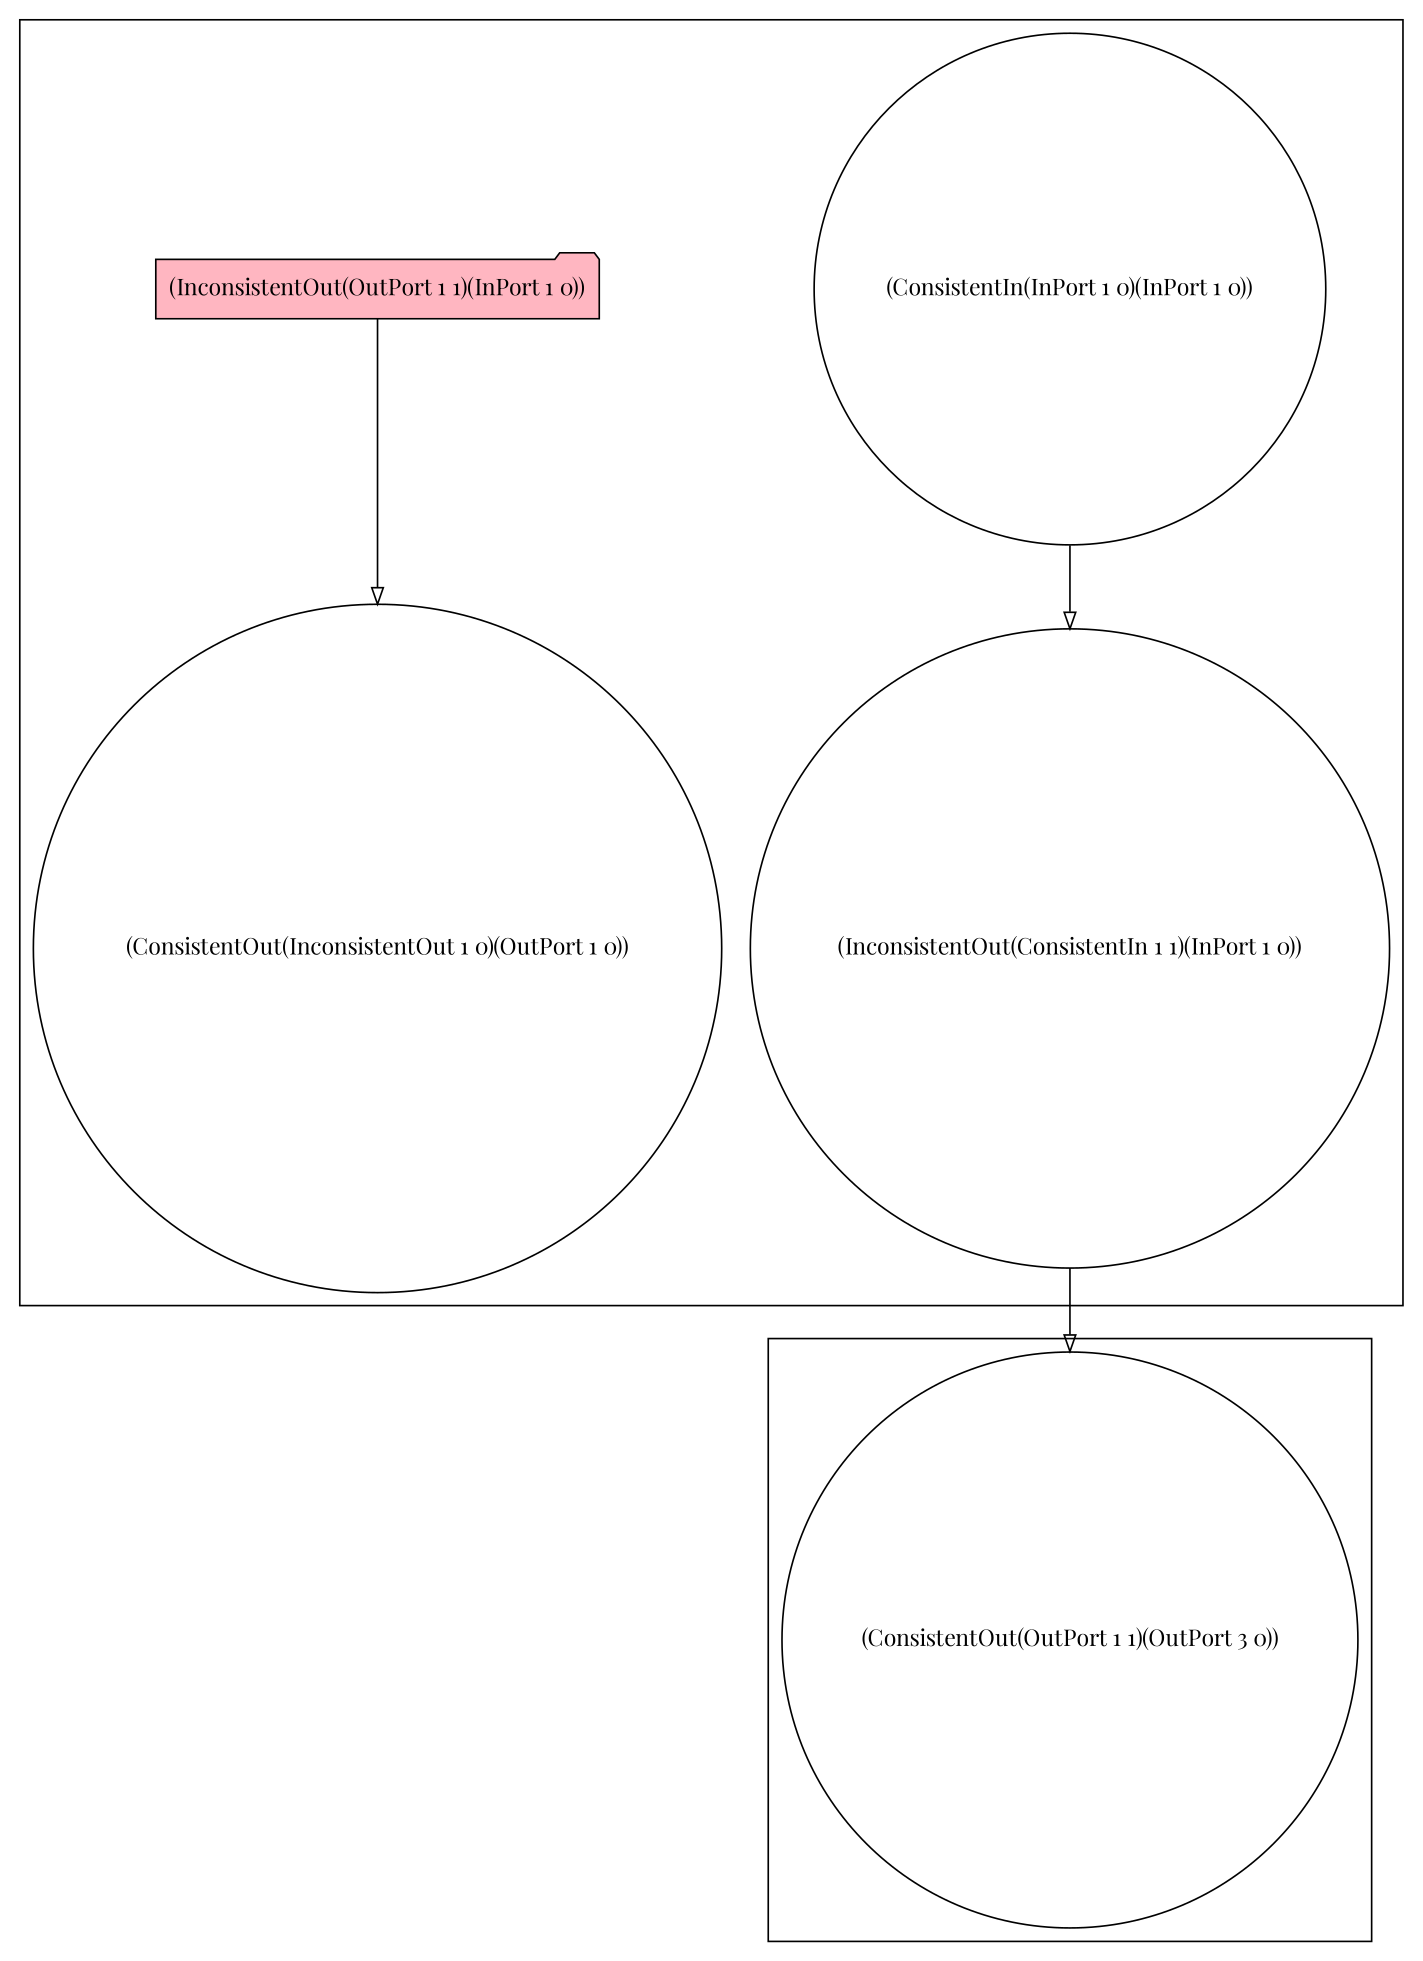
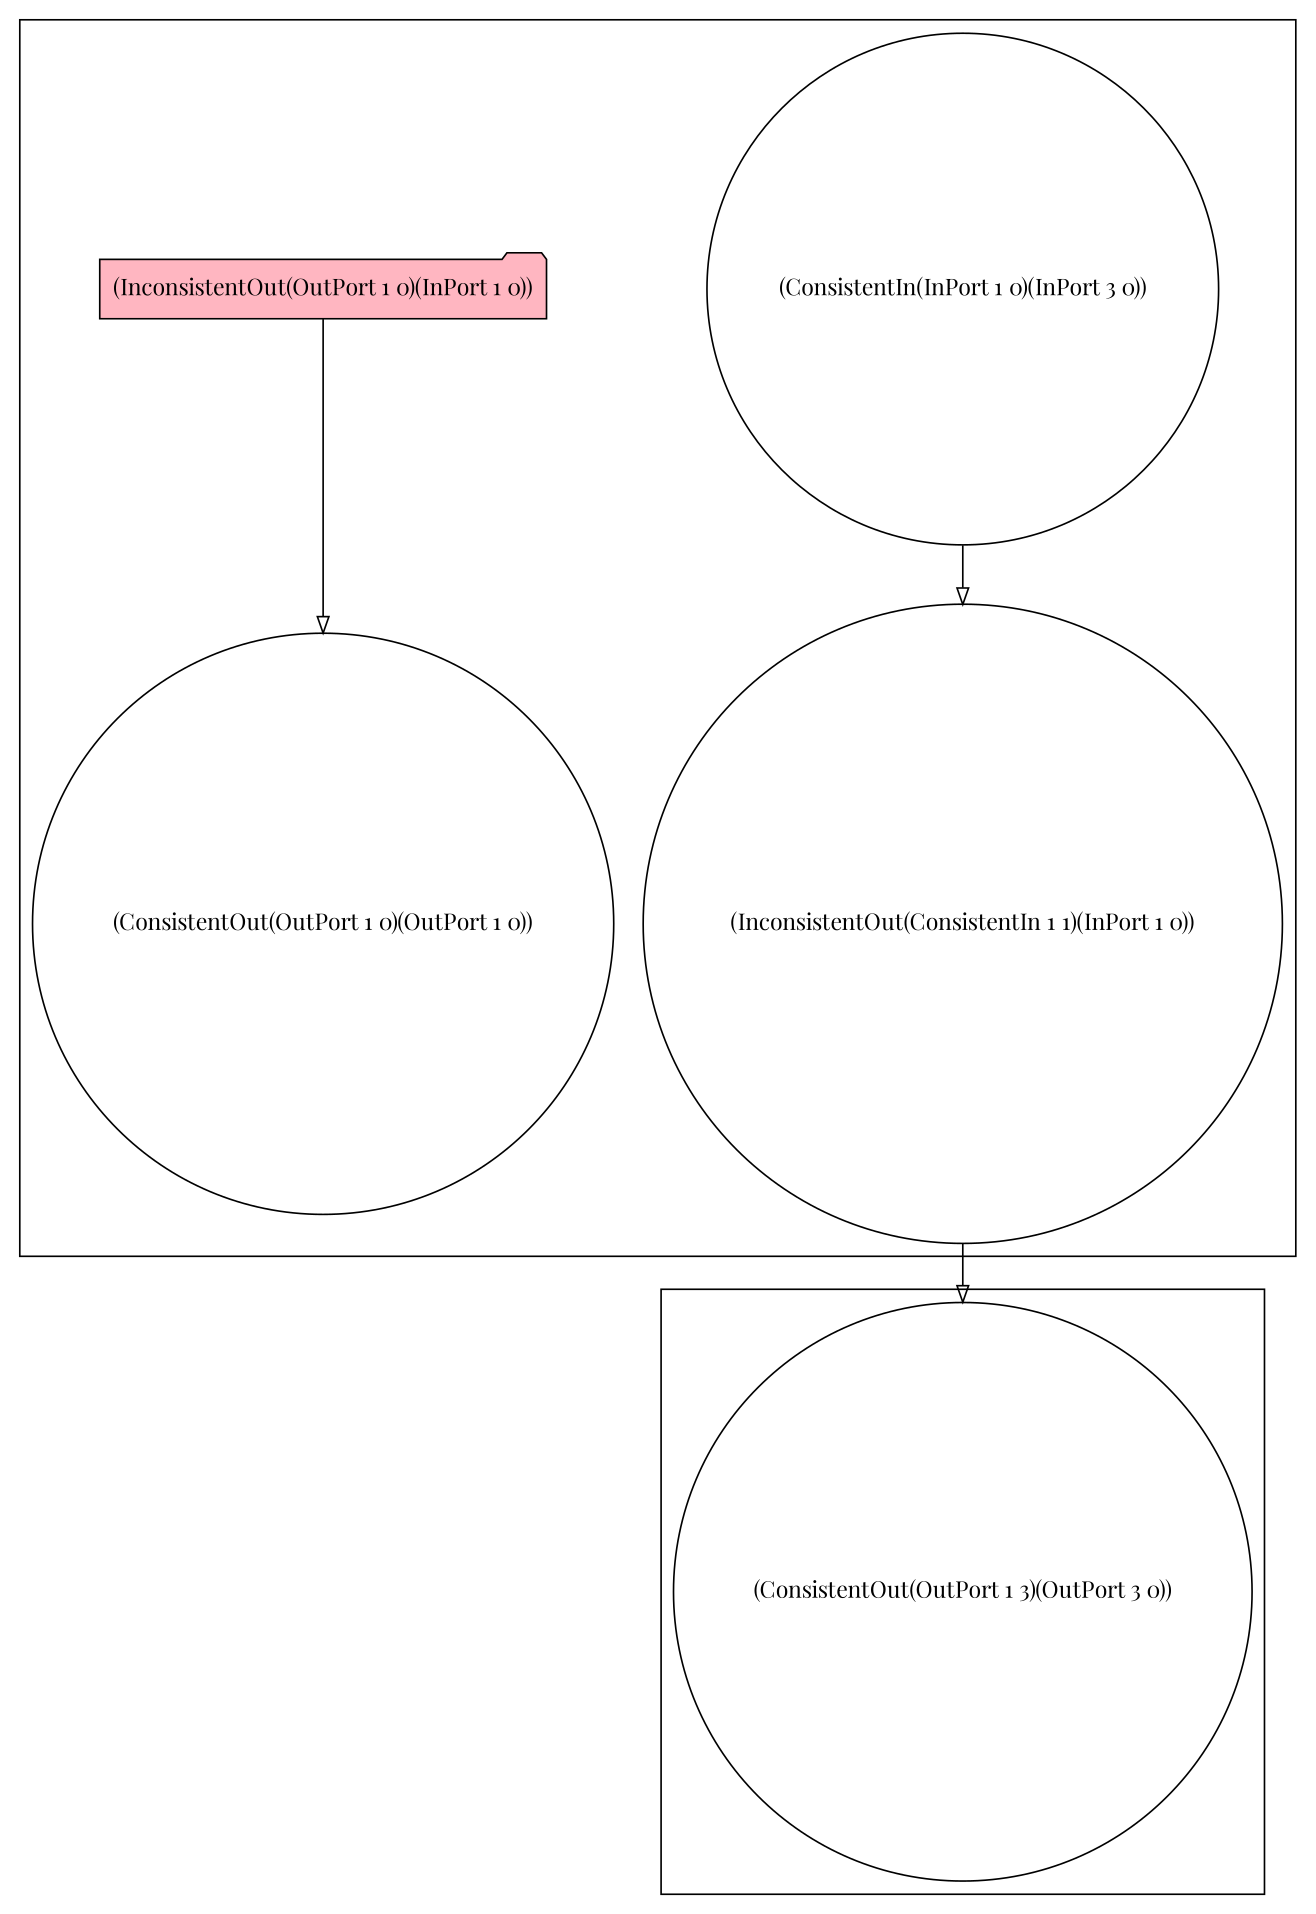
node "(InconsistentOut(OutPort 1 1)(InPort 1 0))": label "(InconsistentOut(OutPort 1 1)(InPort 1 0))" -> "(InconsistentOut(OutPort 1 0)(InPort 1 0))"
node "(ConsistentIn(InPort 1 0)(InPort 1 0))": label "(ConsistentIn(InPort 1 0)(InPort 1 0))" -> "(ConsistentIn(InPort 1 0)(InPort 3 0))"
node "(ConsistentOut(InconsistentOut 1 0)(OutPort 1 0))": label "(ConsistentOut(InconsistentOut 1 0)(OutPort 1 0))" -> "(ConsistentOut(OutPort 1 0)(OutPort 1 0))"
node "(ConsistentOut(OutPort 1 1)(OutPort 3 0))": label "(ConsistentOut(OutPort 1 1)(OutPort 3 0))" -> "(ConsistentOut(OutPort 1 3)(OutPort 3 0))"
